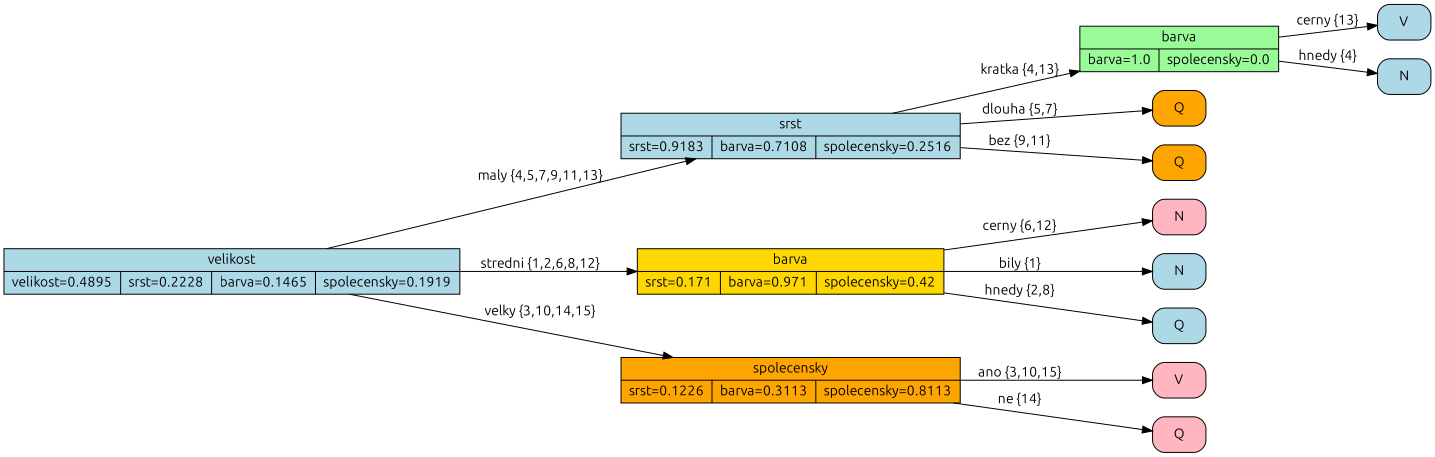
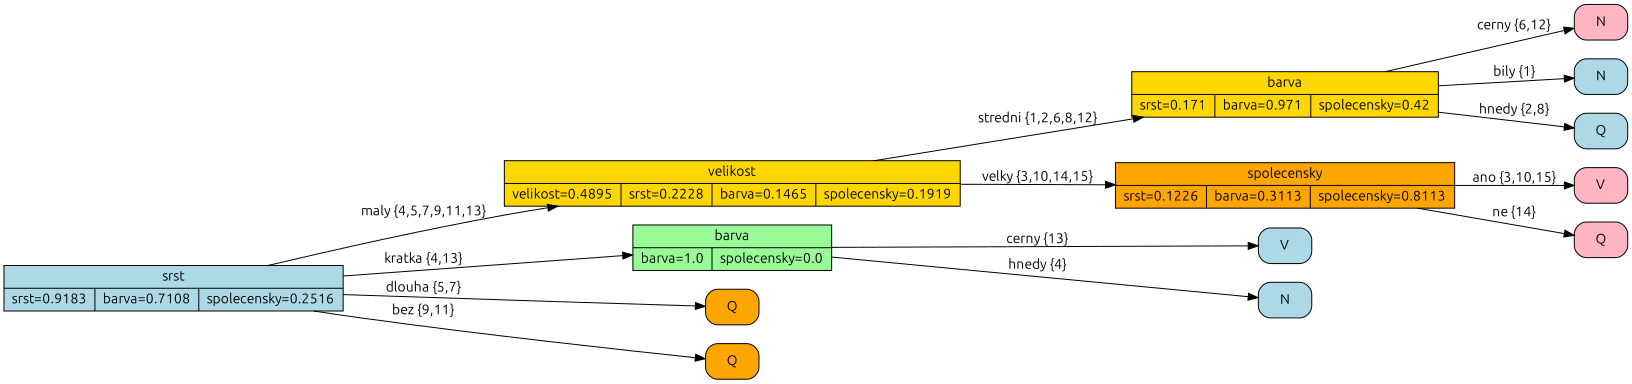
edge "velikost" -> "srst": reversed
node "velikost": fillcolor lightblue -> gold
